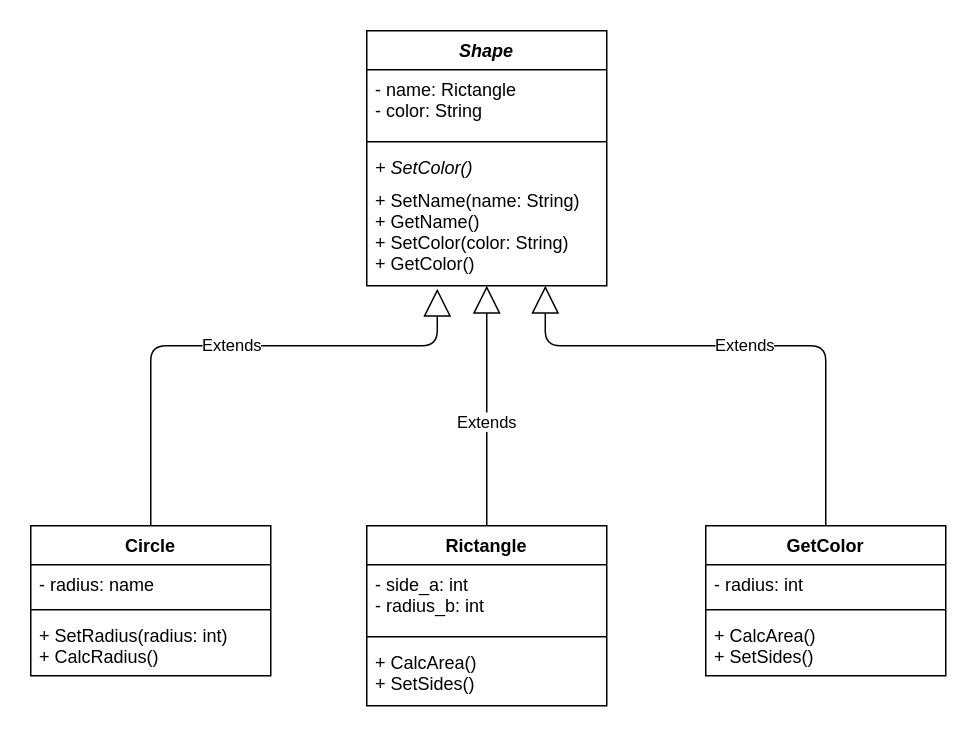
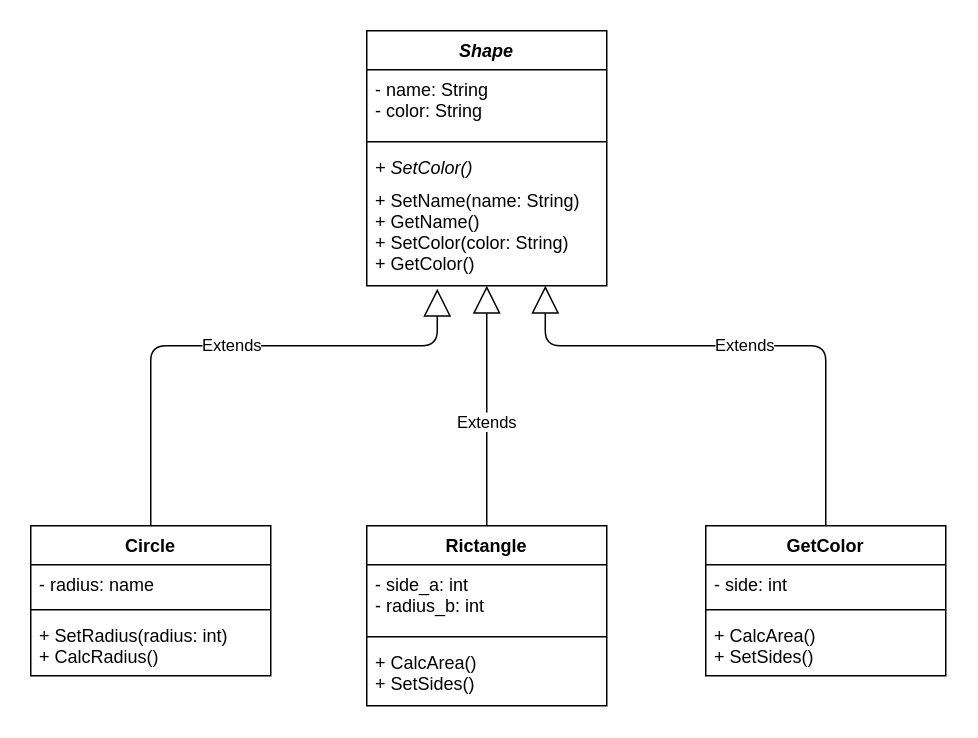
node "- name: Rictangle - color: String": label "- name: Rictangle - color: String" -> "- name: String - color: String"
node "- radius: int": label "- radius: int" -> "- side: int"
